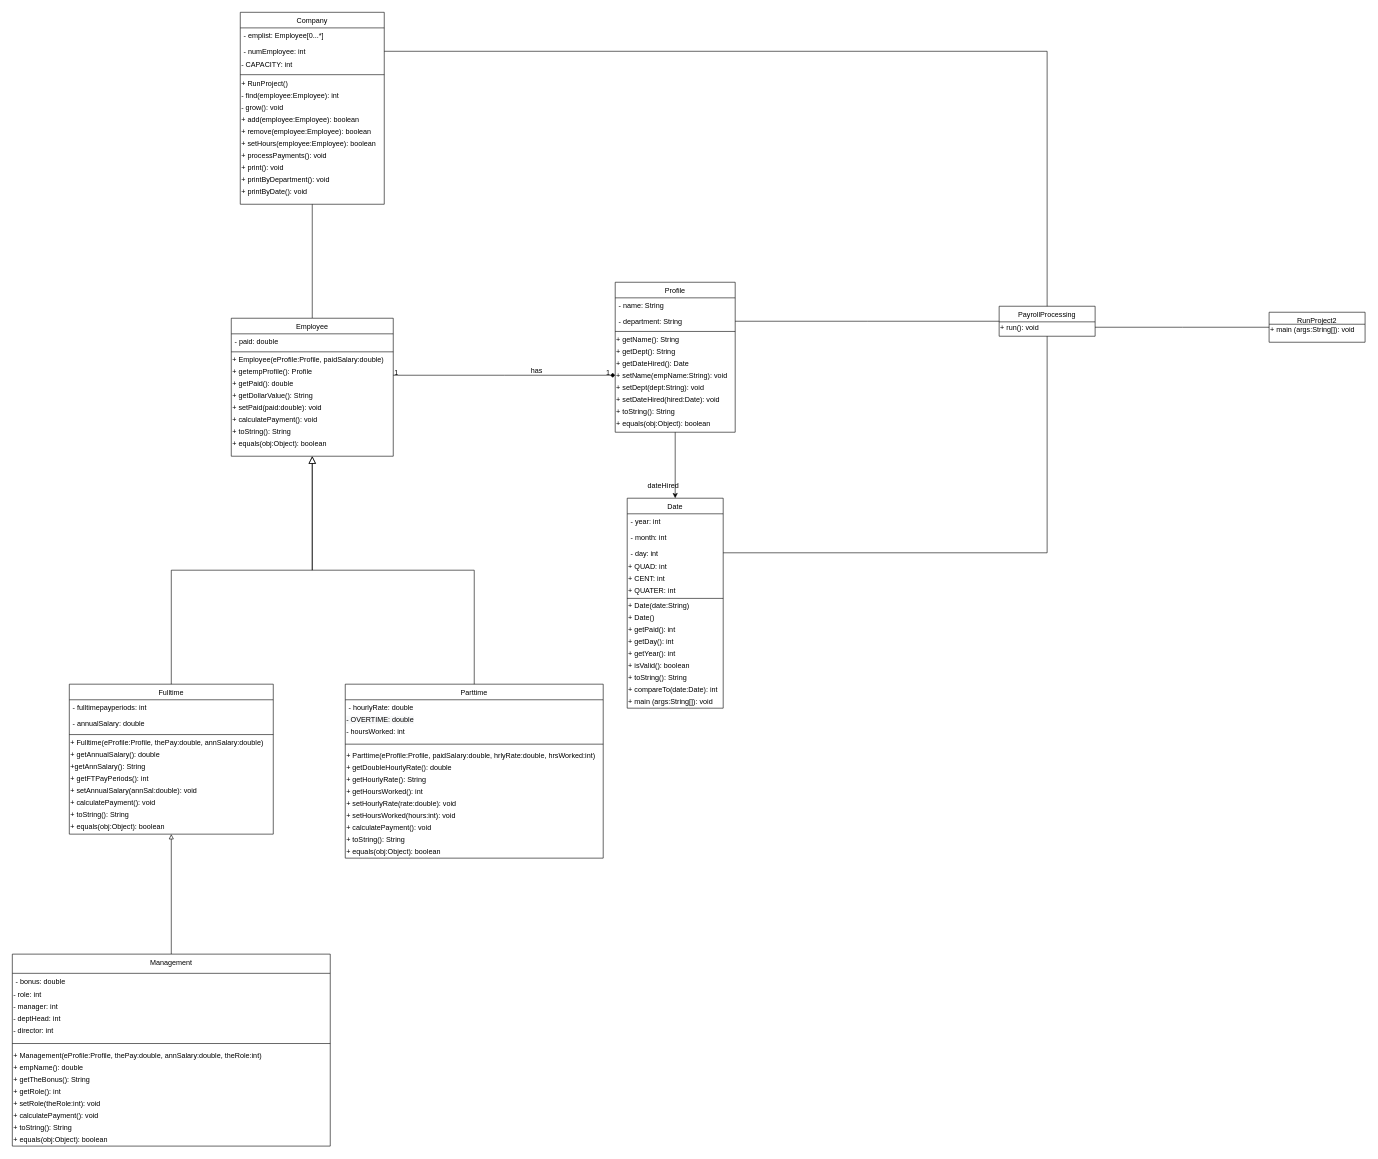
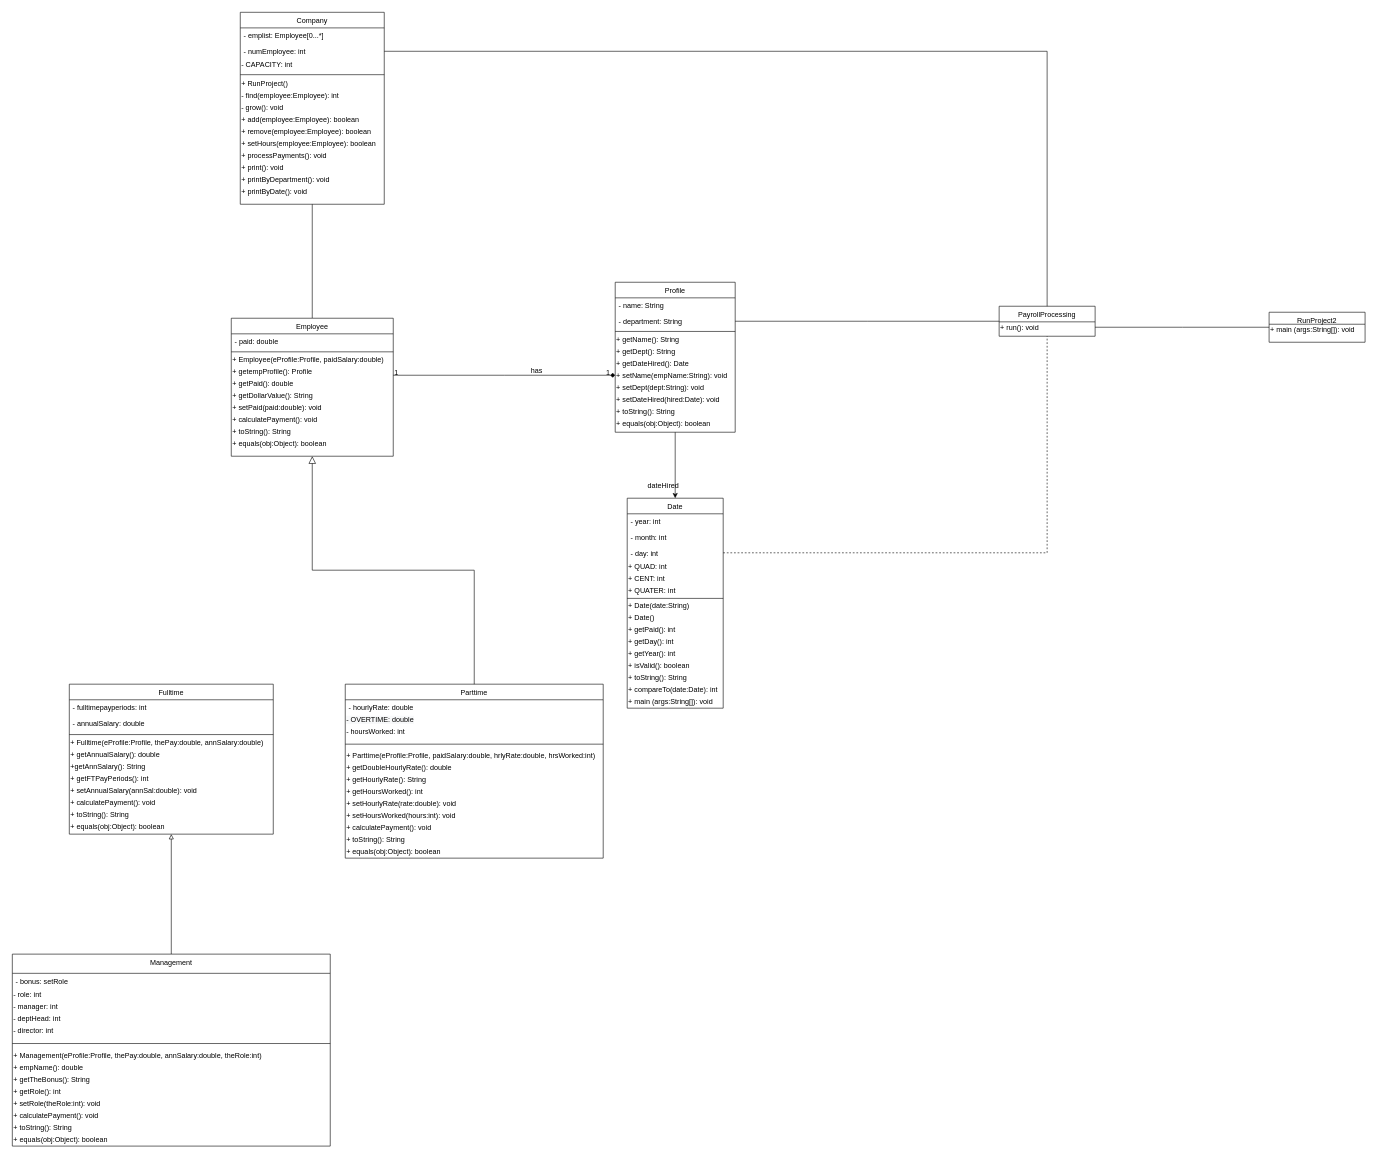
edge "PayrollProcessing" -- "- day: int": style solid -> dashed
edge "Fulltime" -> "Employee": removed
node "- bonus: double": label "- bonus: double" -> "- bonus: setRole"
